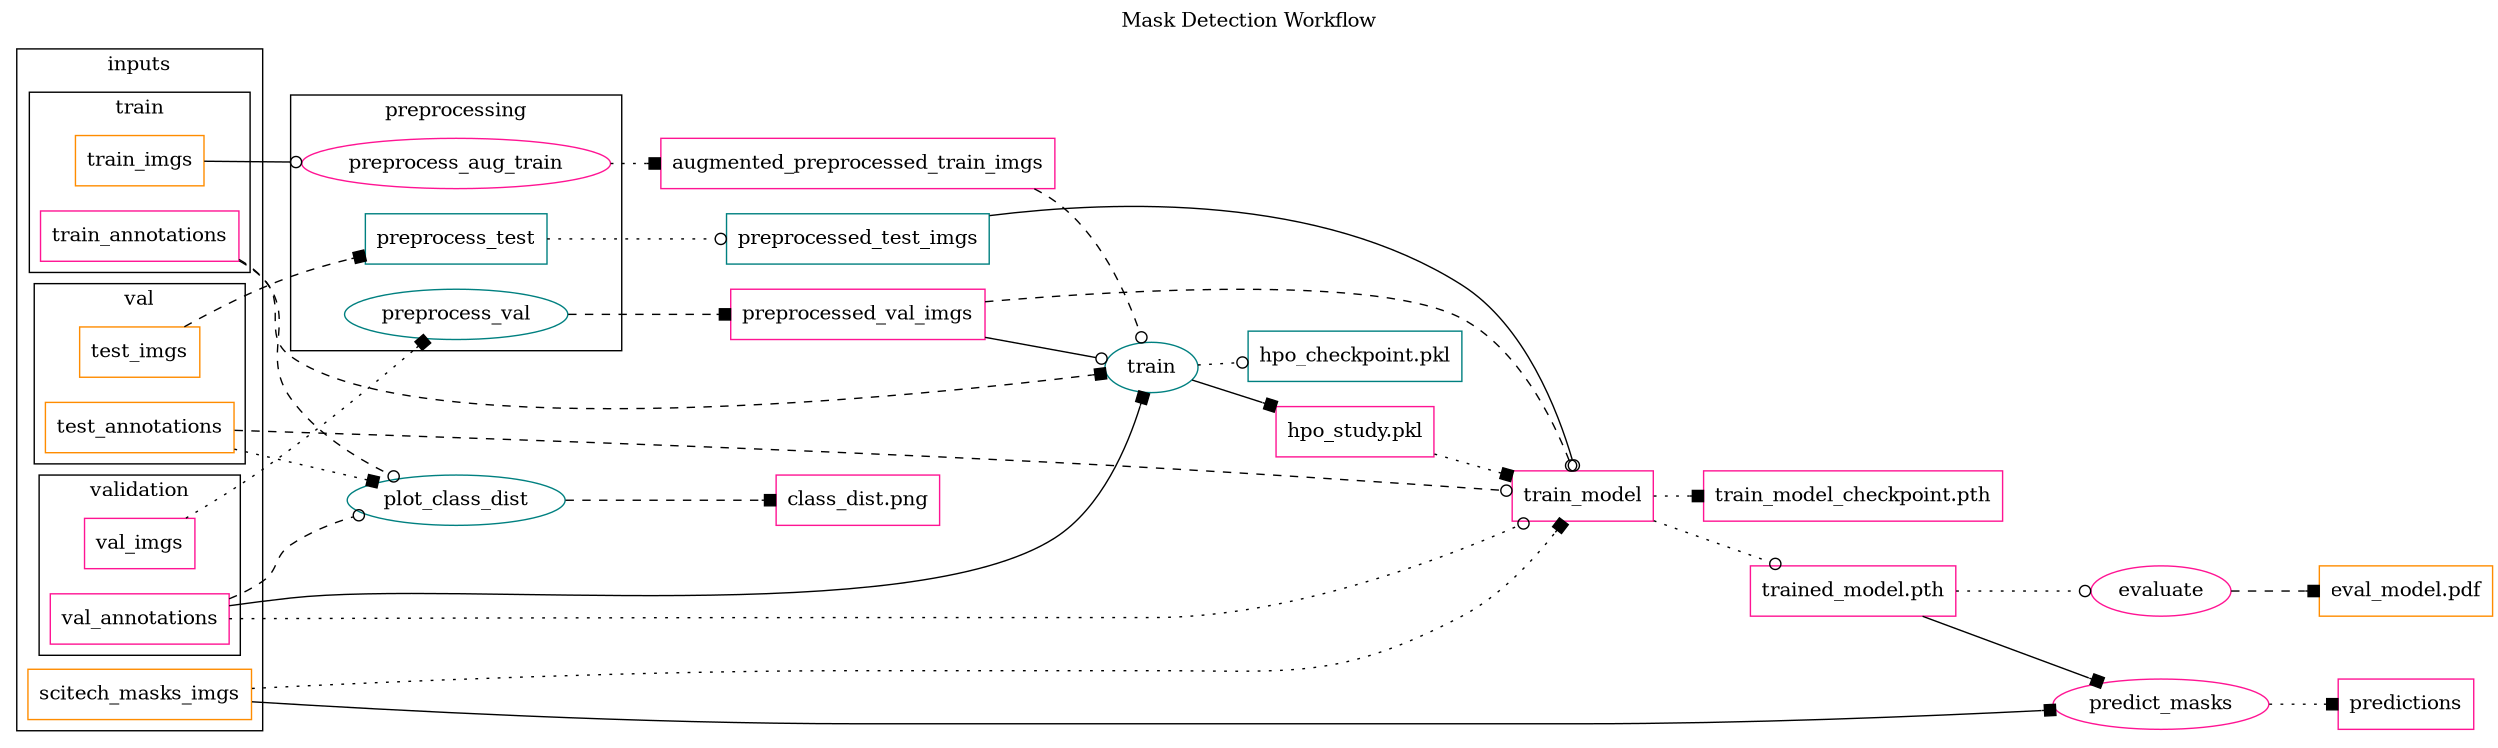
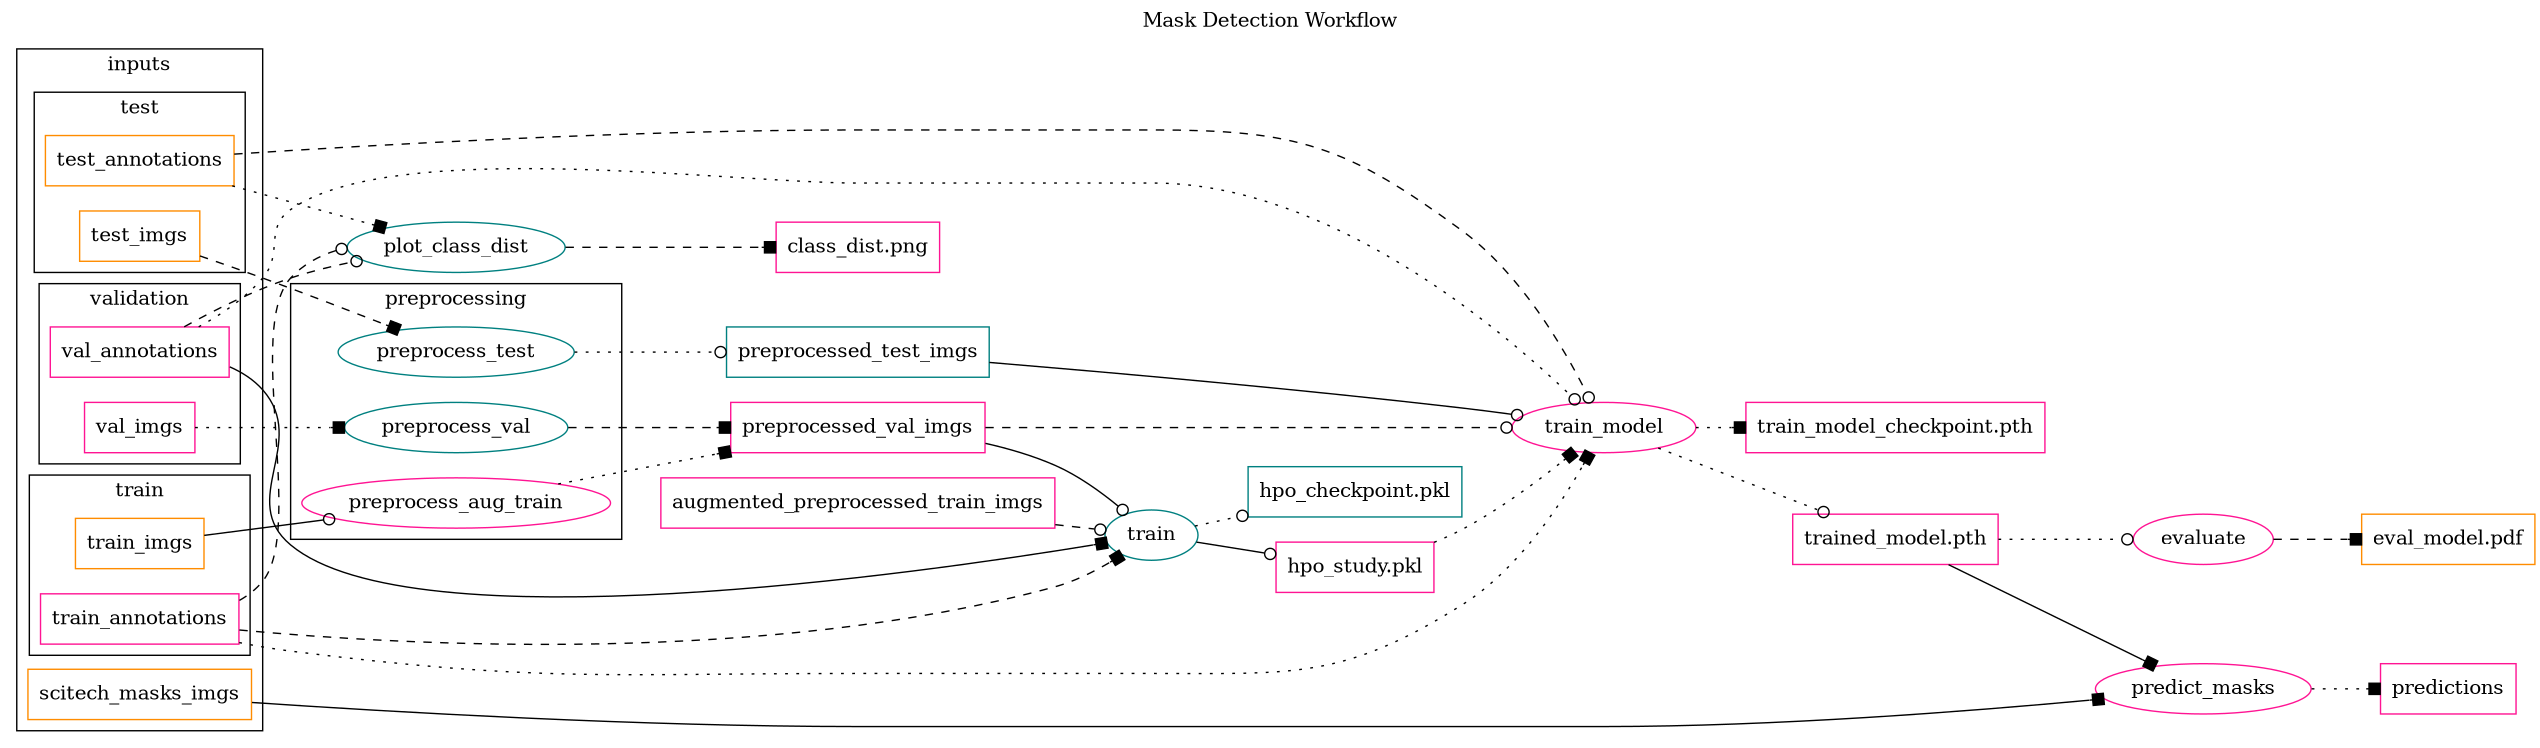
edge "preprocess_aug_train" -> "augmented_preprocessed_train_imgs": now "preprocess_aug_train" -> "preprocessed_val_imgs"
node "preprocess_test": shape box -> ellipse
cluster "val": label "val" -> "test"
edge "train" -> "hpo_study.pkl": arrowhead box -> odot
node "train_model": shape box -> ellipse
edge "scitech_masks_imgs" -> "train_model": now "train_annotations" -> "train_model"
